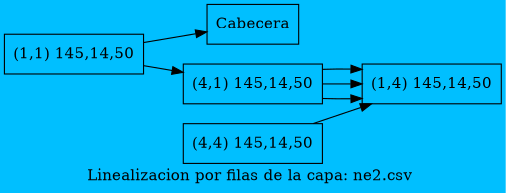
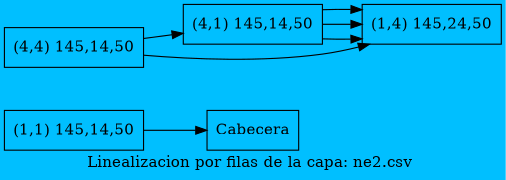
edge "(1,1) 145,14,50" -> "(4,1) 145,14,50": now "(4,4) 145,14,50" -> "(4,1) 145,14,50"
node "(1,4) 145,14,50": label "(1,4) 145,14,50" -> "(1,4) 145,24,50"
